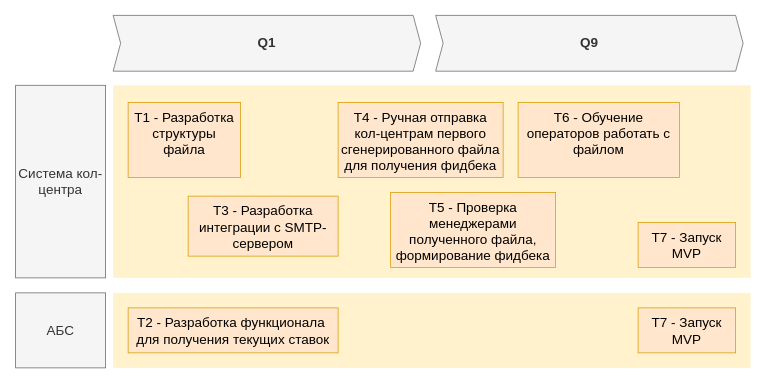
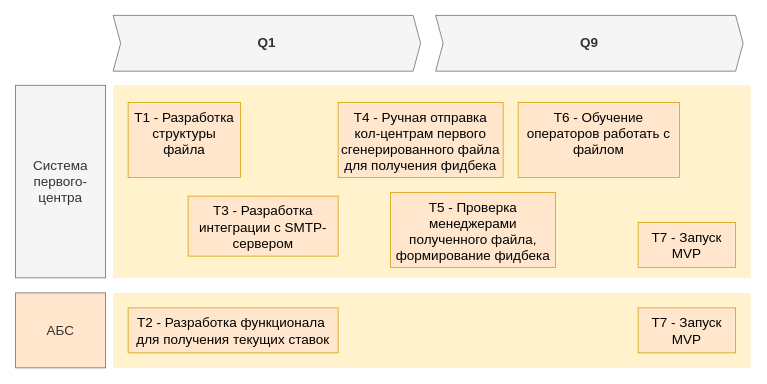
node "Система кол-центра": label "Система кол-центра" -> "Система первого-центра"
node "АБС": fillcolor #f5f5f5 -> #ffe6cc
